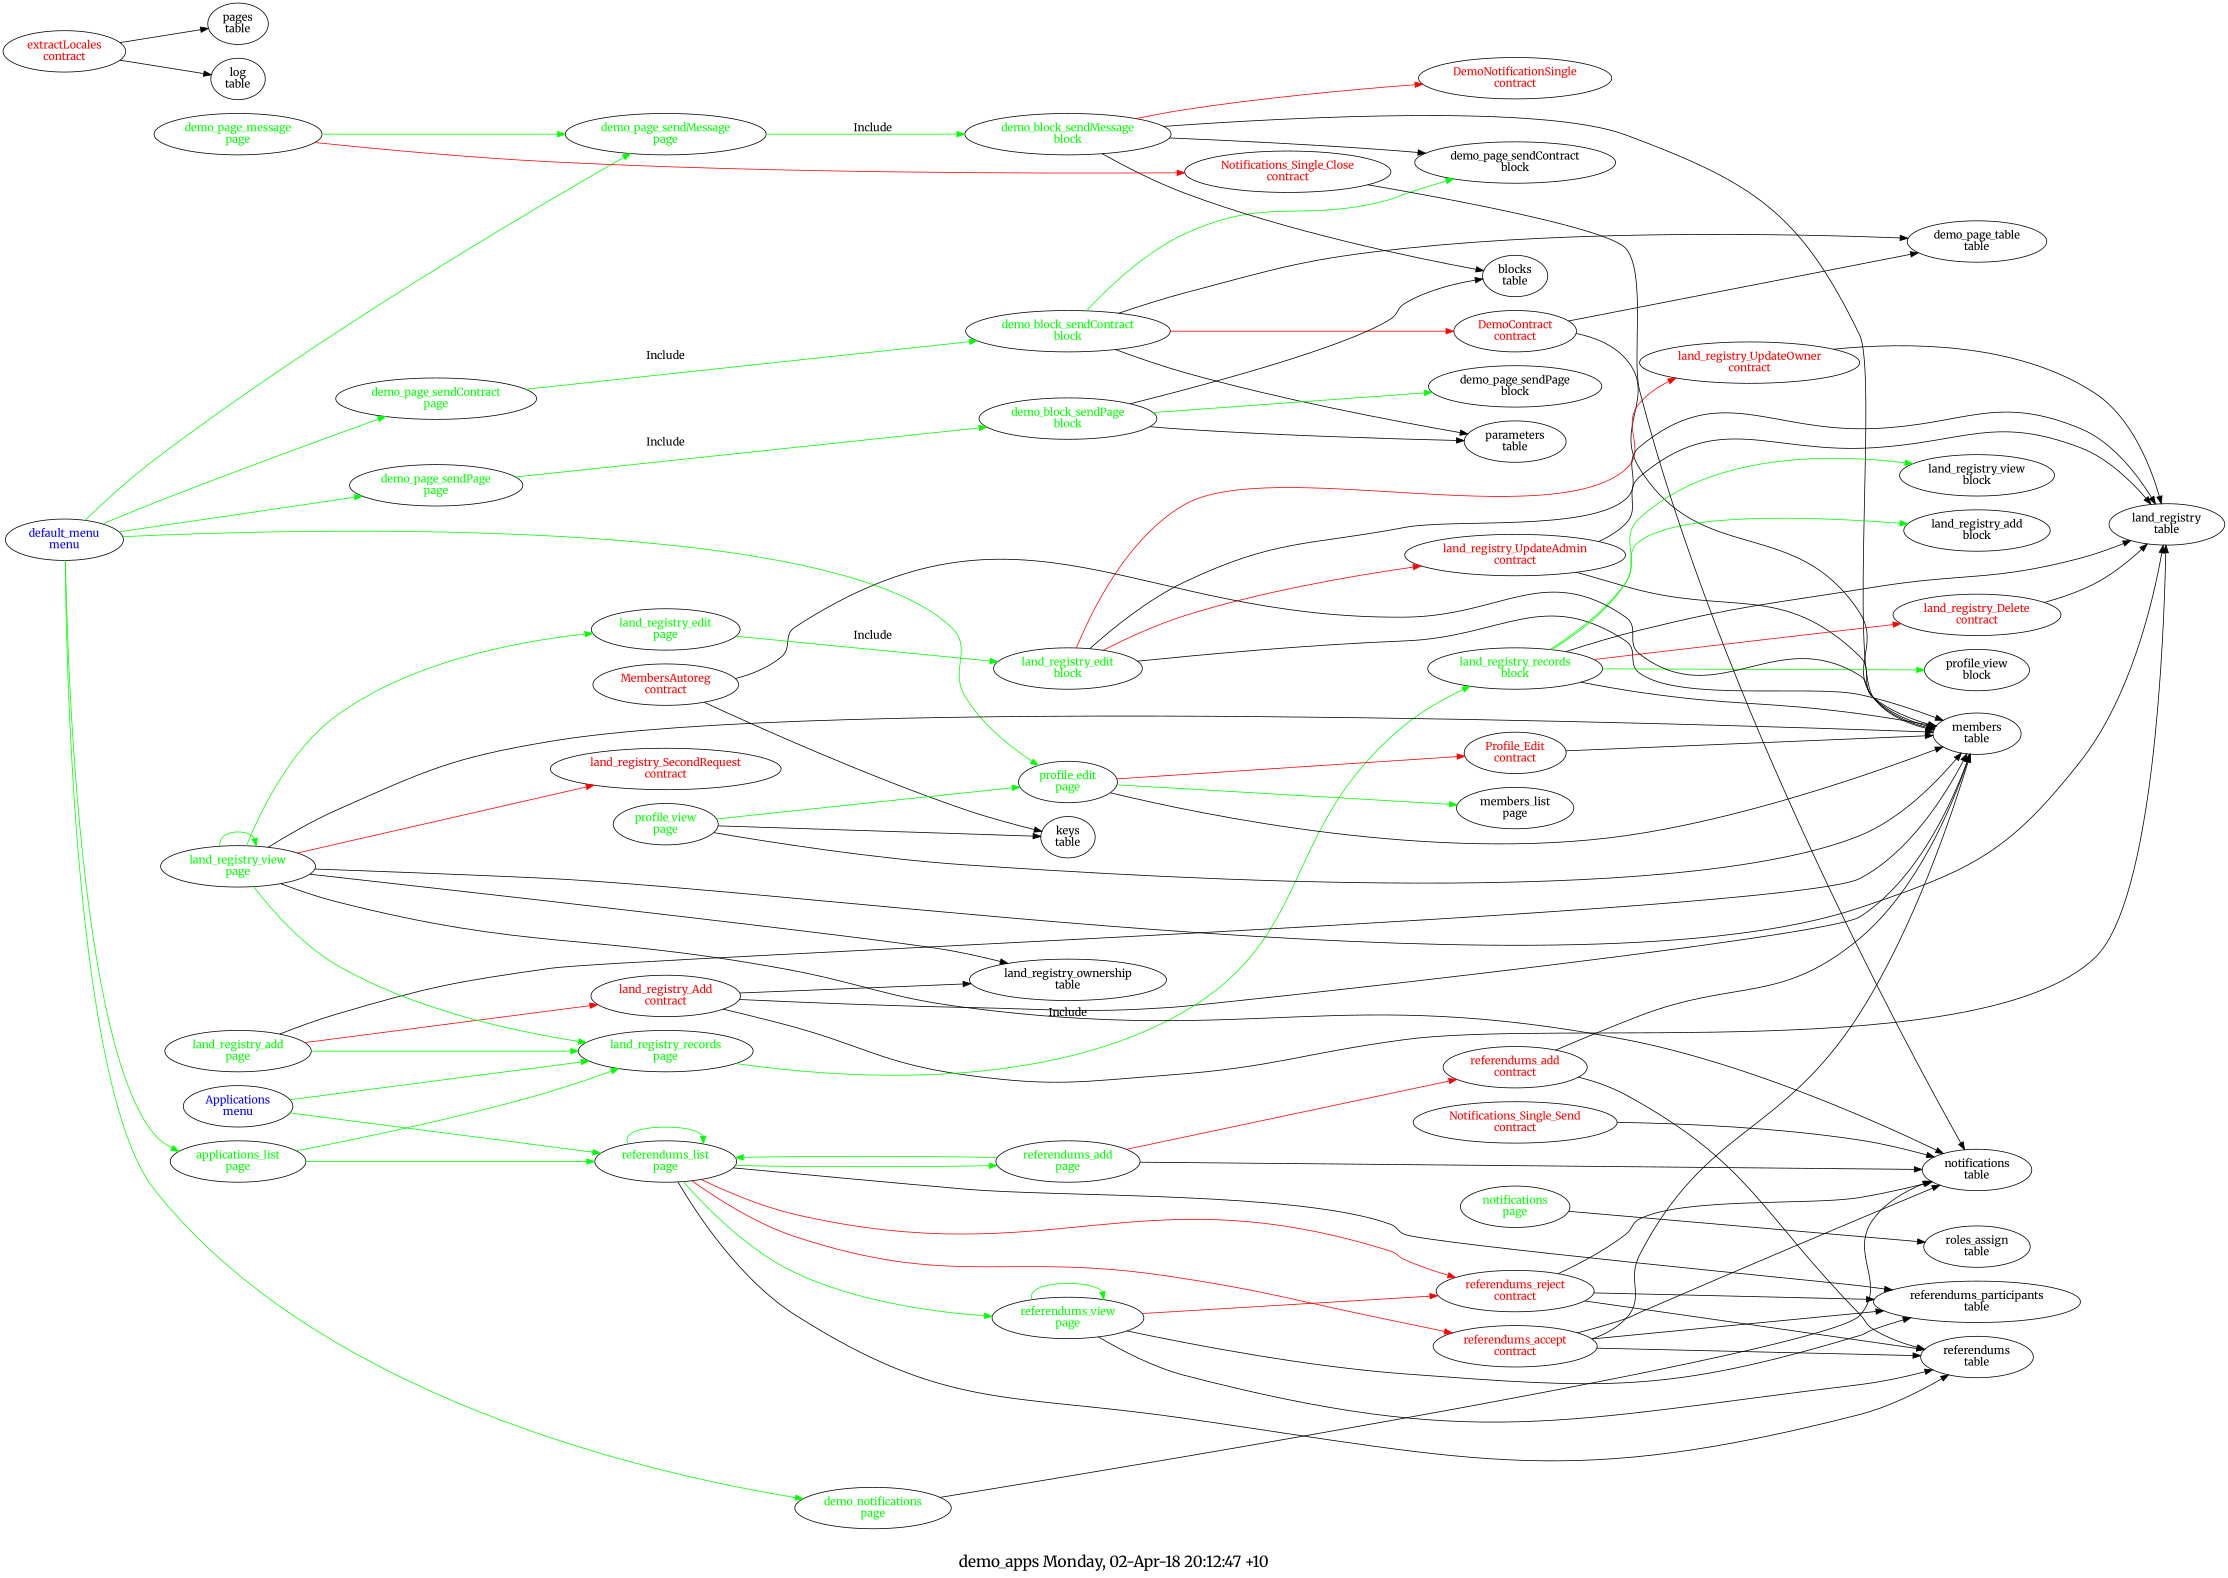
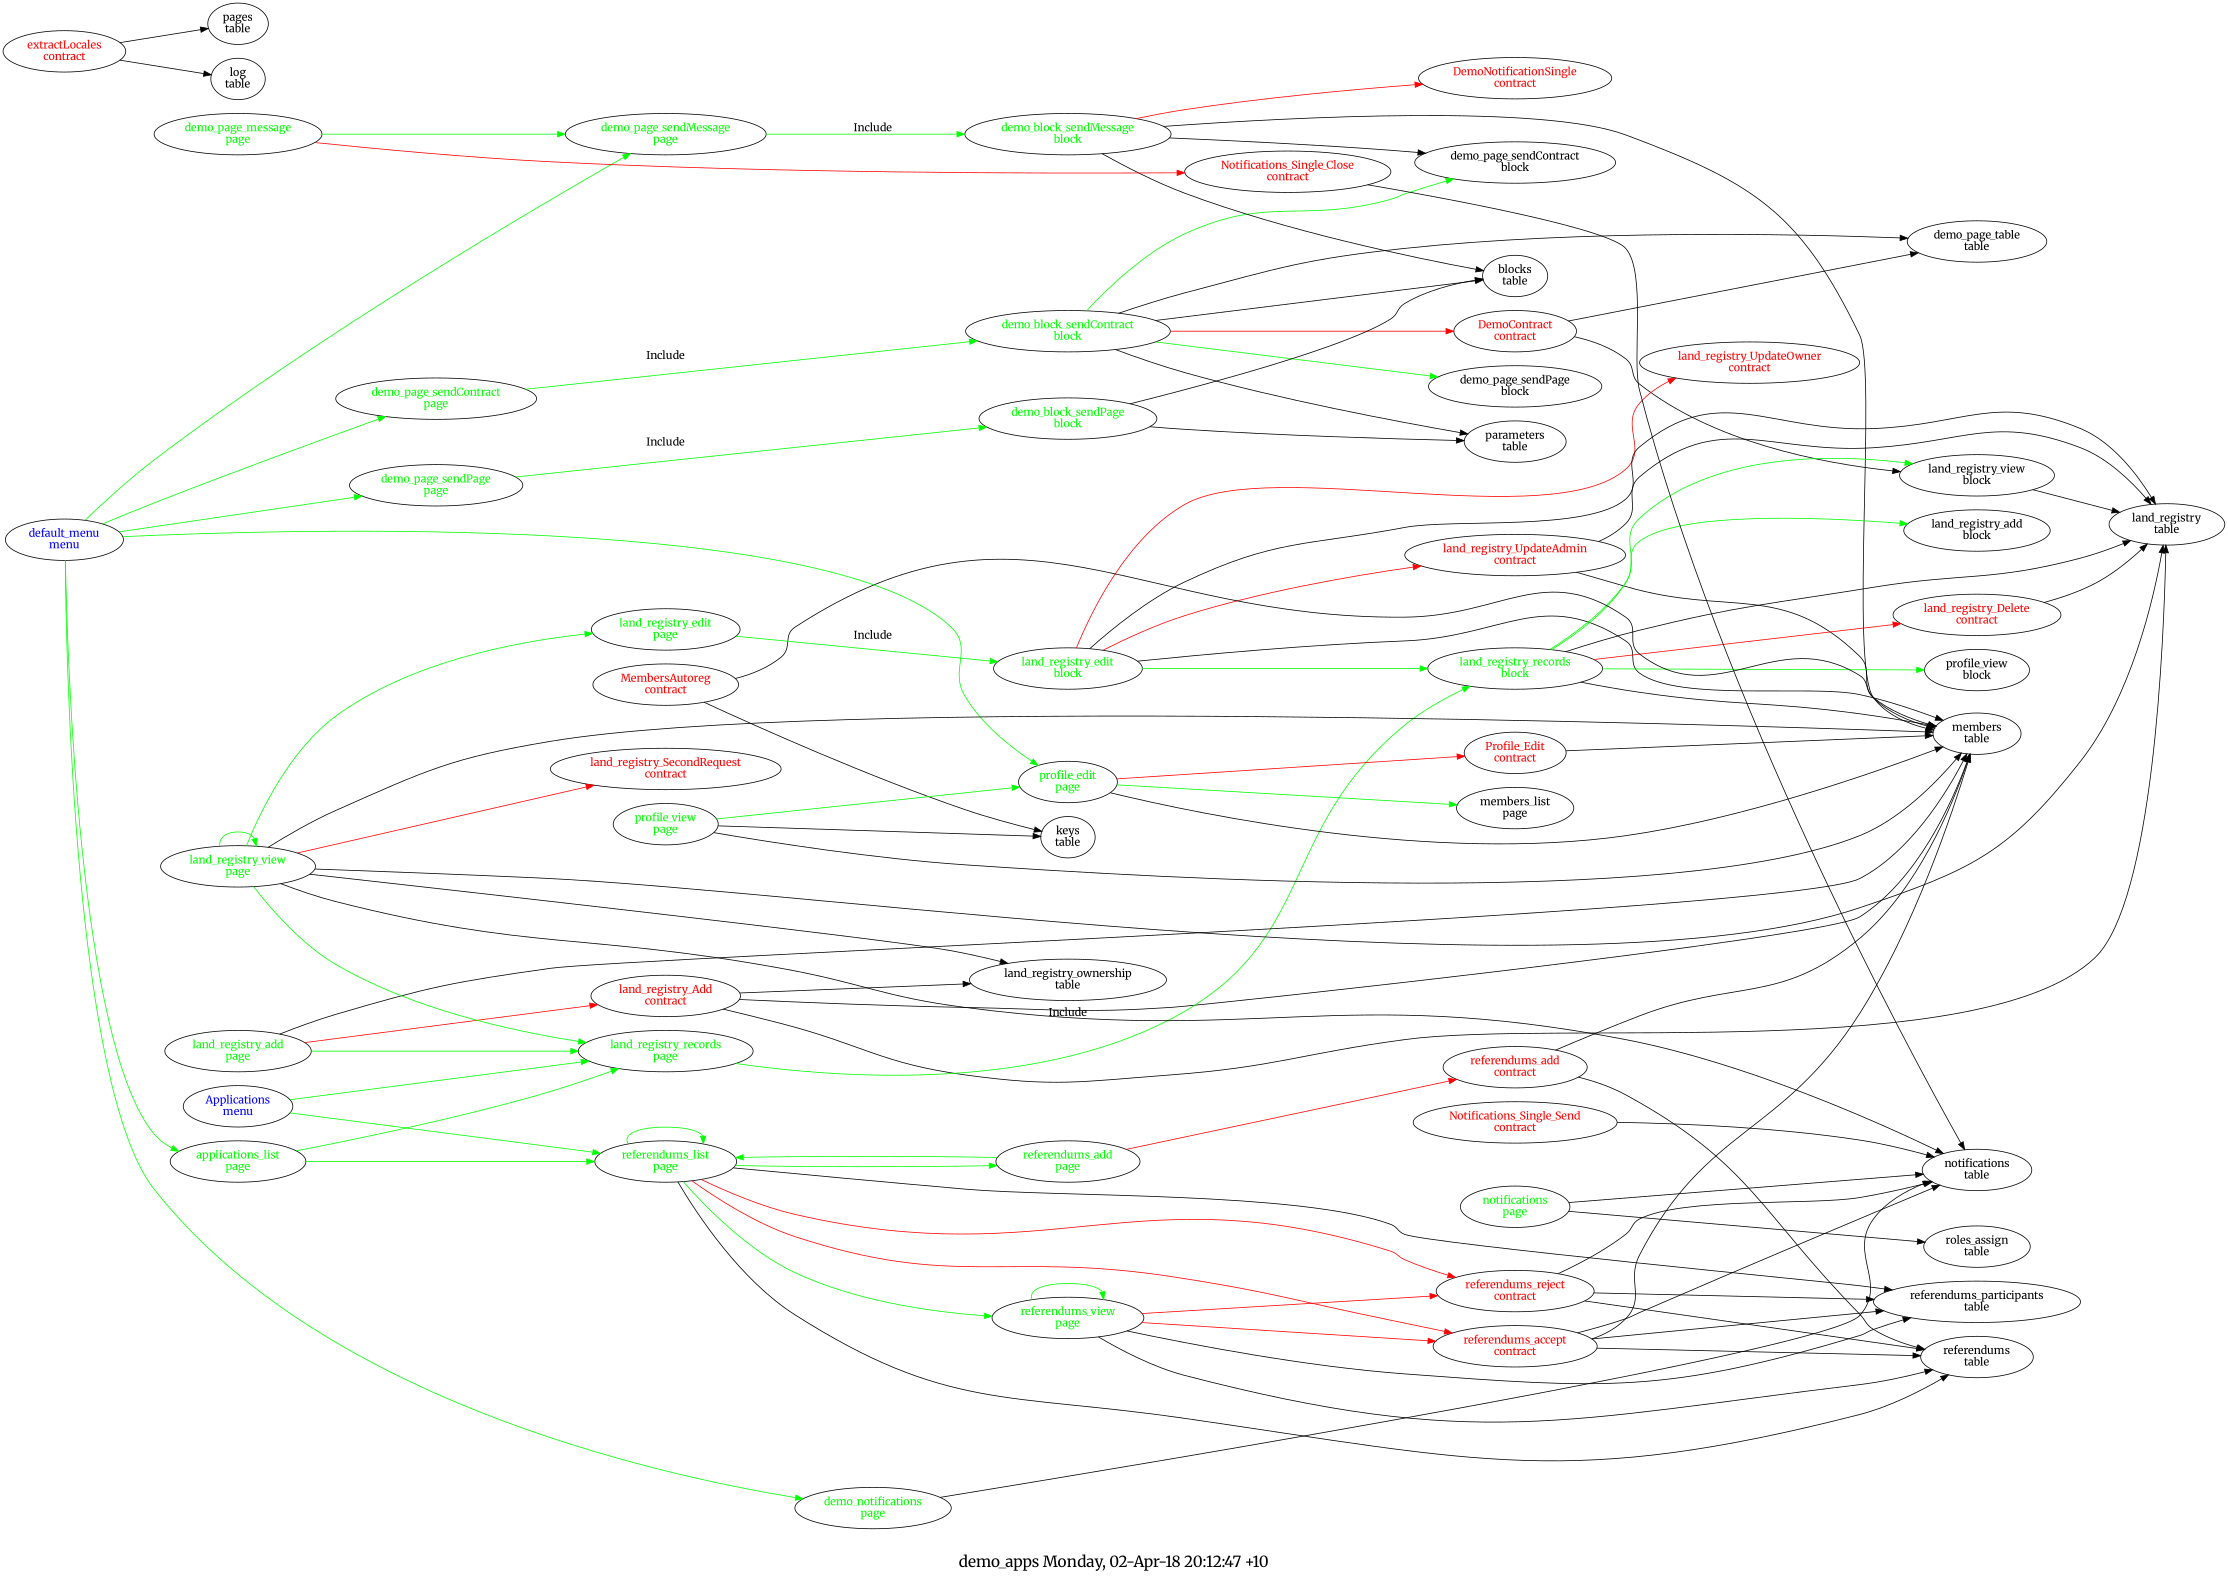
edge "demo_block_sendContract block" -> "blocks table": added
edge "land_registry_UpdateOwner contract" -> "land_registry table": now "land_registry_view block" -> "land_registry table"
edge "demo_block_sendPage block" -> "demo_page_sendPage block": now "demo_block_sendContract block" -> "demo_page_sendPage block"
edge "DemoContract contract" -> "members table": now "DemoContract contract" -> "land_registry_view block"
edge "land_registry_edit block" -> "land_registry_records block": added
edge "referendums_add page" -> "notifications table": now "notifications page" -> "notifications table"
edge "referendums_view page" -> "referendums_accept contract": added
